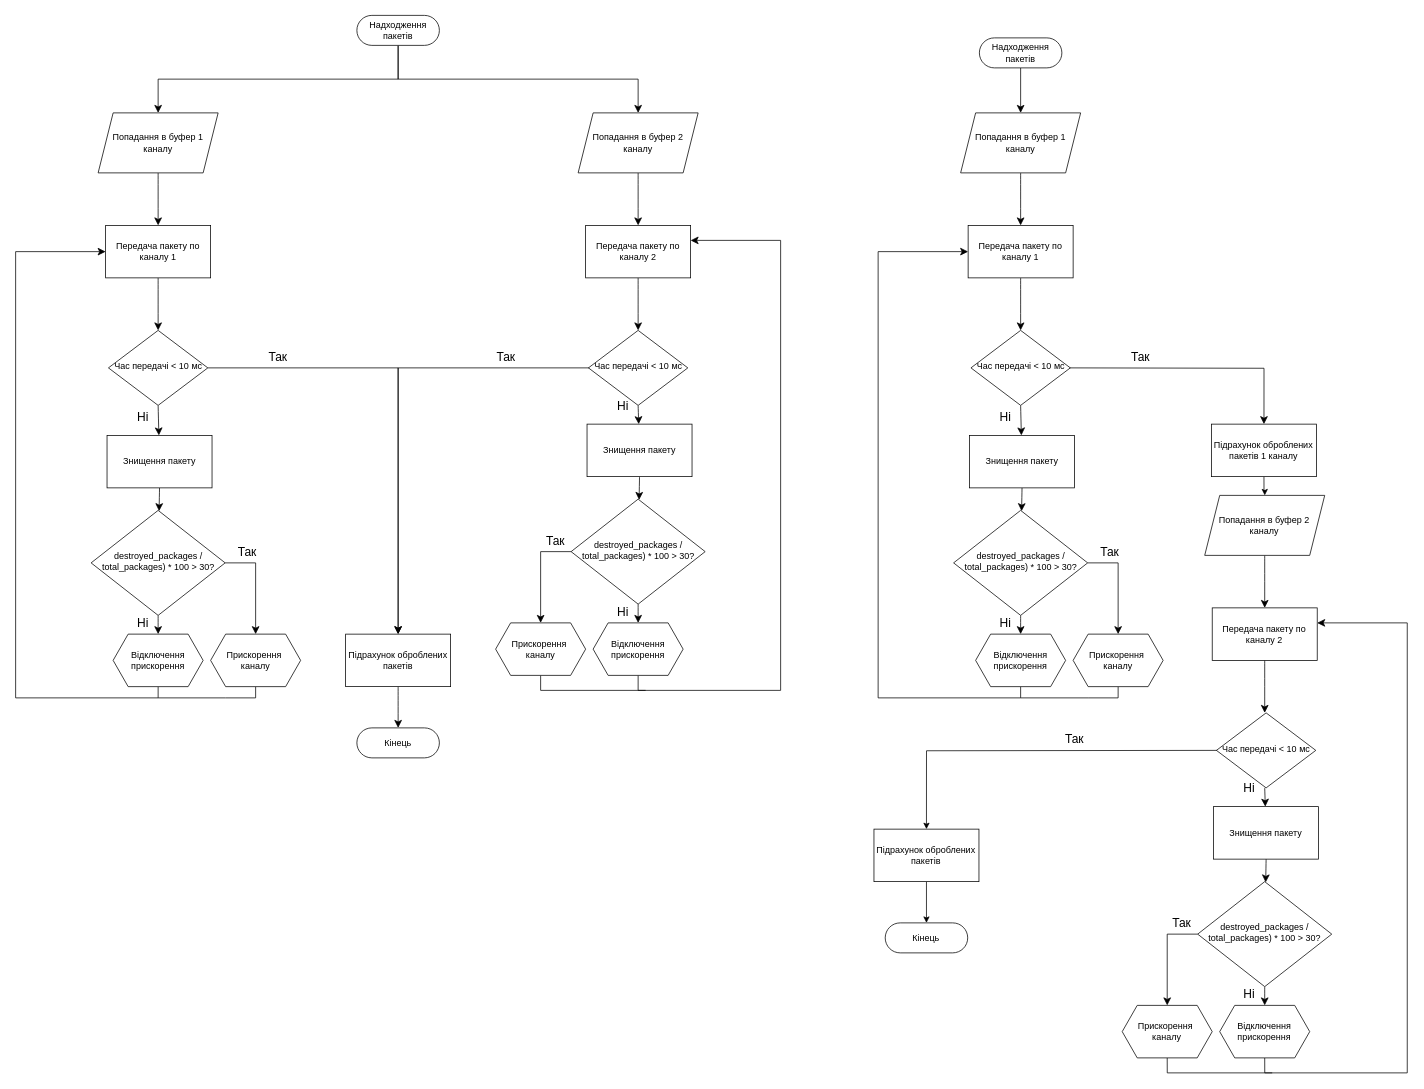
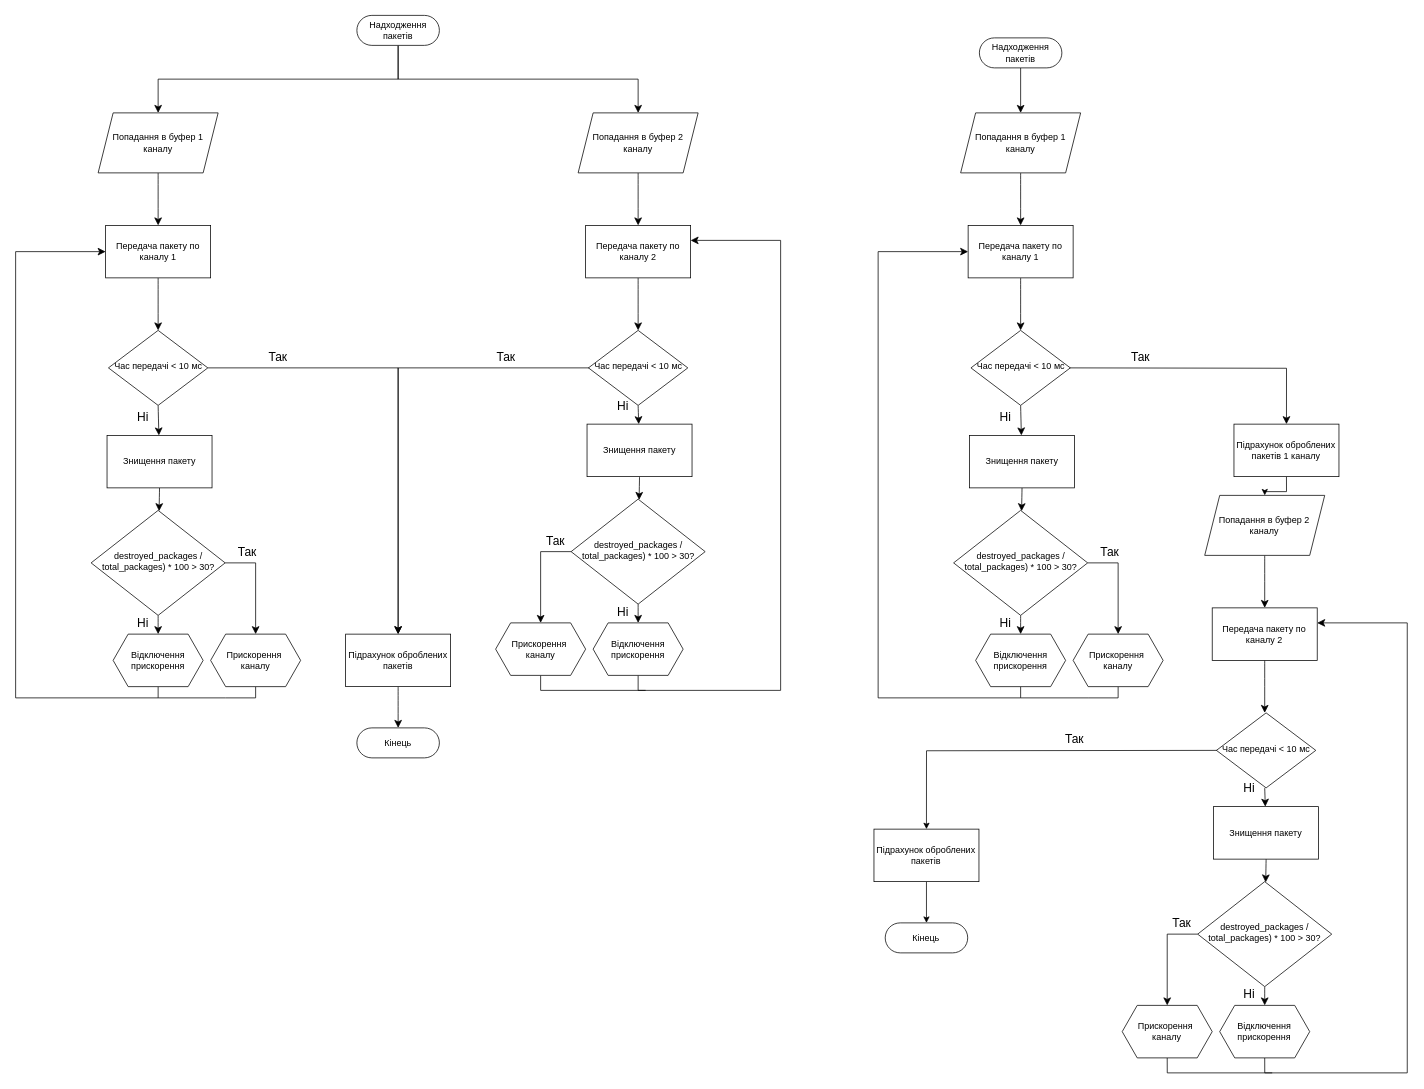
node "Підрахунок оброблених пакетів 1 каналу": moved (1264, 450) -> (1286, 450)
